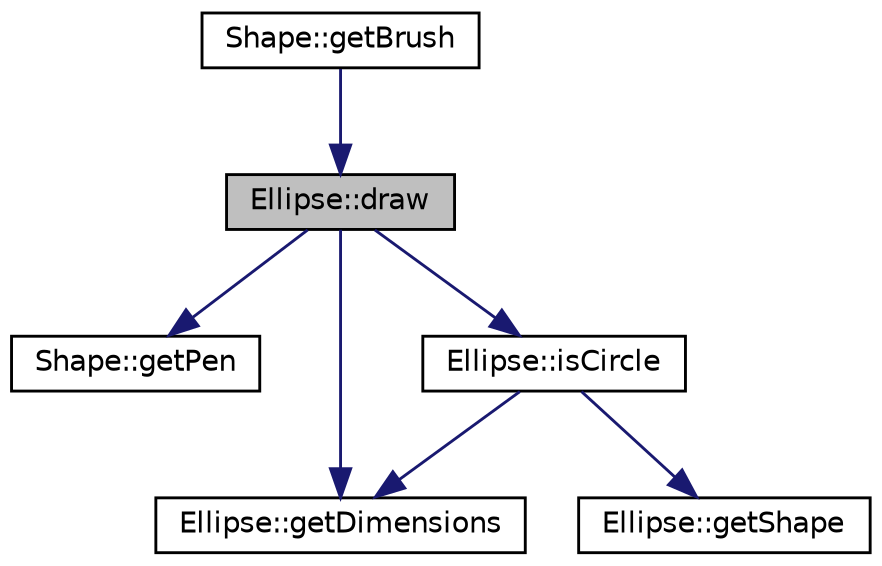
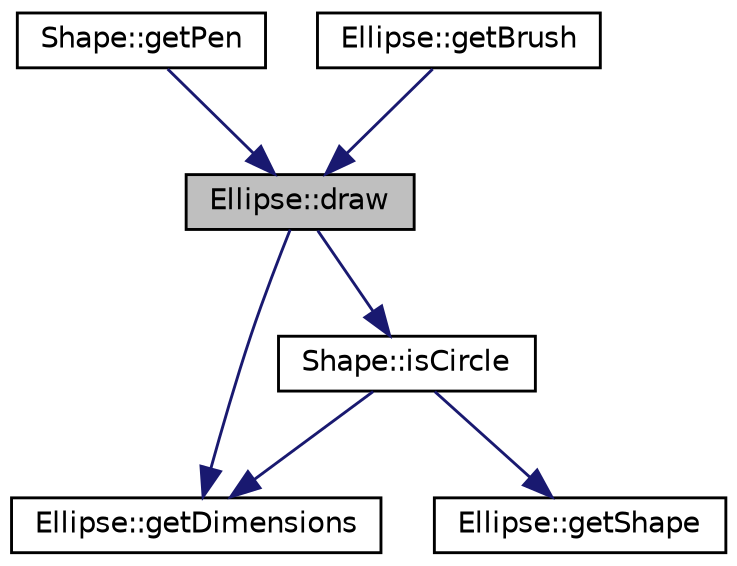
node "Shape::getBrush": label "Shape::getBrush" -> "Ellipse::getBrush"
edge "Ellipse::draw" -> "Shape::getPen": reversed
node "Ellipse::isCircle": label "Ellipse::isCircle" -> "Shape::isCircle"
